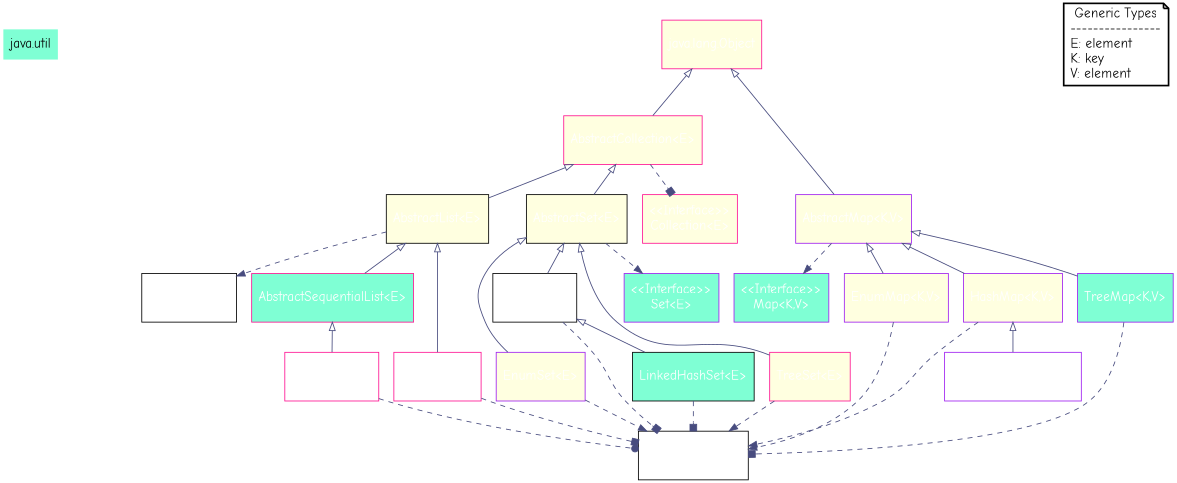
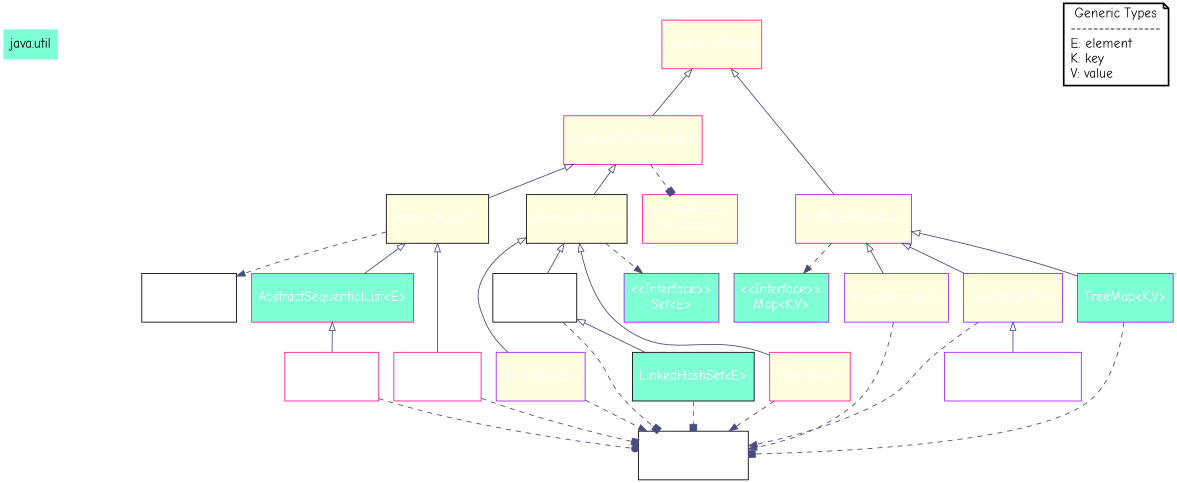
node "Generic Types ---------------- E: element K: key V: element": label "Generic Types ---------------- E: element K: key V: element" -> "Generic Types ---------------- E: element K: key V: value"
